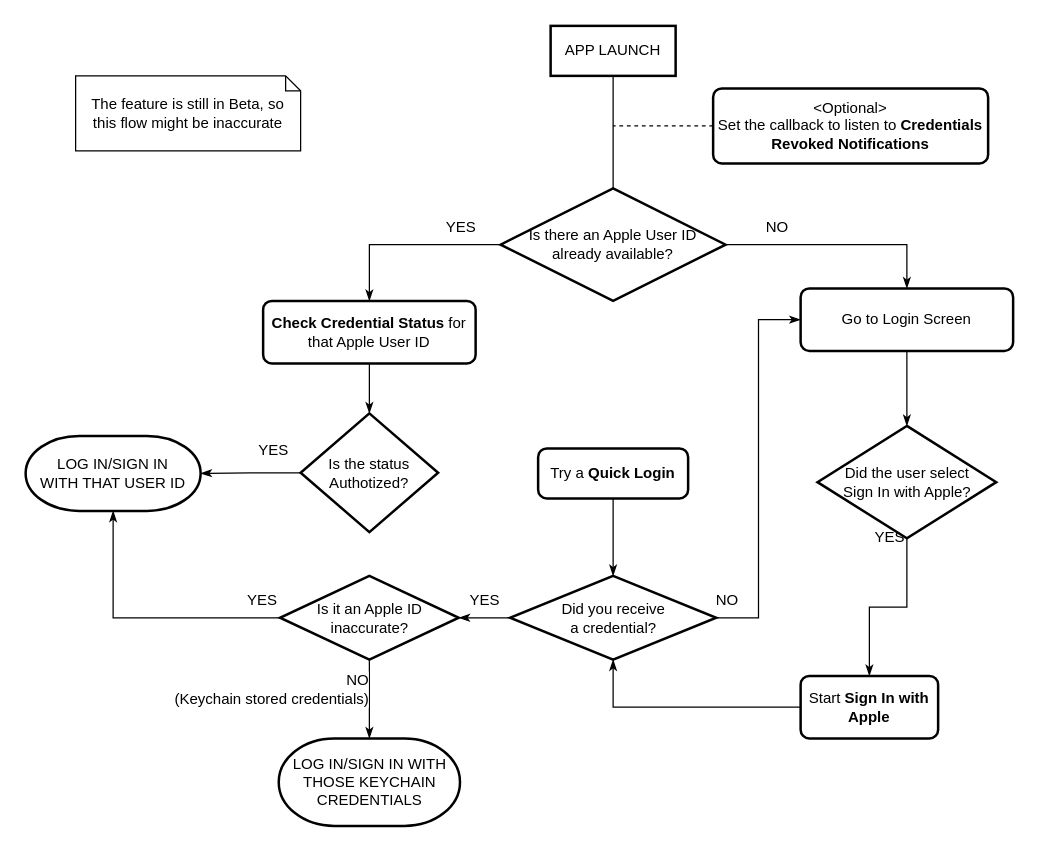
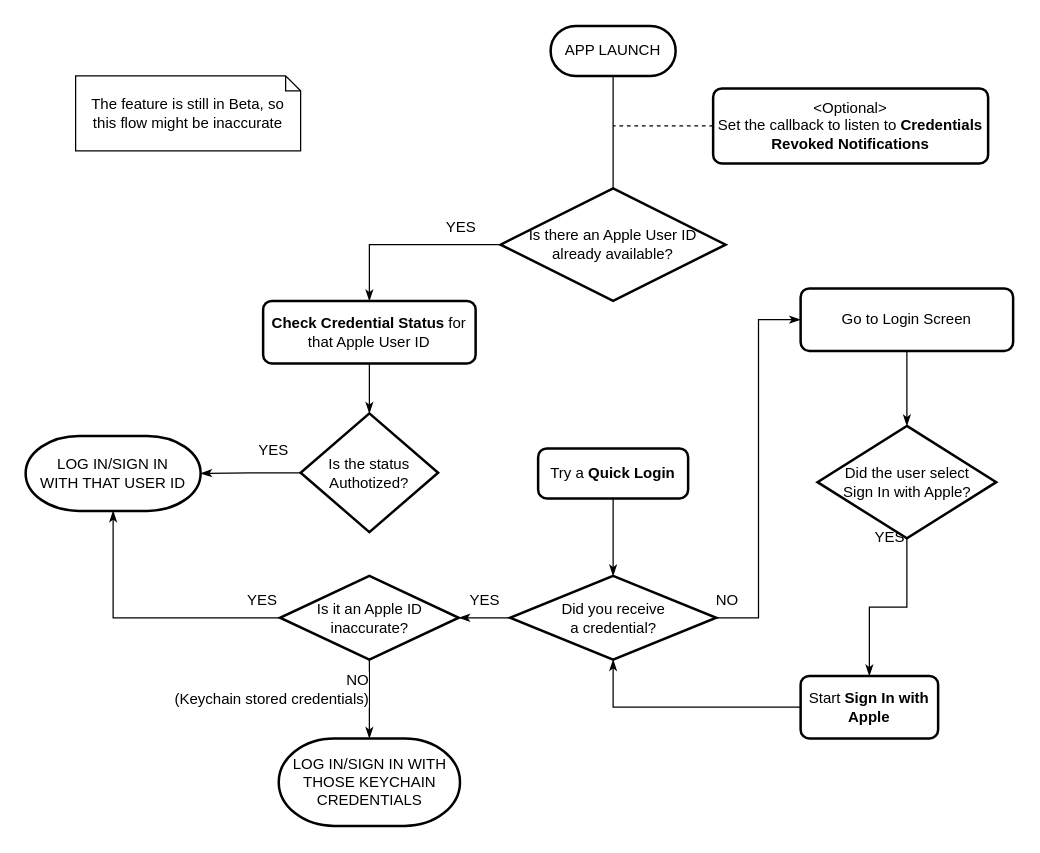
node "APP LAUNCH": shape rectangle -> rounded rectangle
edge "Is there an Apple User ID already available?" -> "Go to Login Screen": removed, label "NO"
